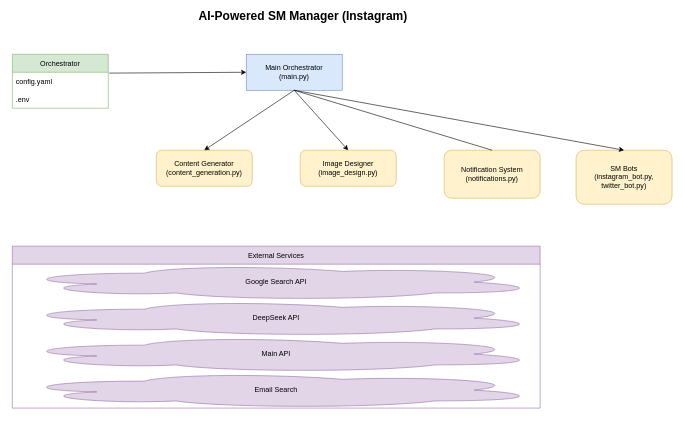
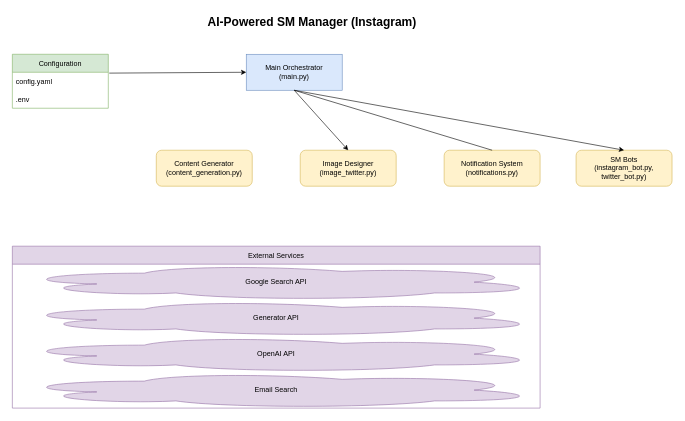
node "AI-Powered SM Manager (Instagram)": moved (303, 15) -> (312, 21)
node "Orchestrator": label "Orchestrator" -> "Configuration"
edge "Main Orchestrator (main.py)" -> "Content Generator (content_generation.py)": removed
node "Image Designer (image_design.py)": label "Image Designer (image_design.py)" -> "Image Designer (image_twitter.py)"
node "Notification System (notifications.py)": size 96x48 -> 96x36
node "SM Bots (instagram_bot.py, twitter_bot.py)": size 96x54 -> 96x36
node "DeepSeek API": label "DeepSeek API" -> "Generator API"
node "Main API": label "Main API" -> "OpenAI API"
